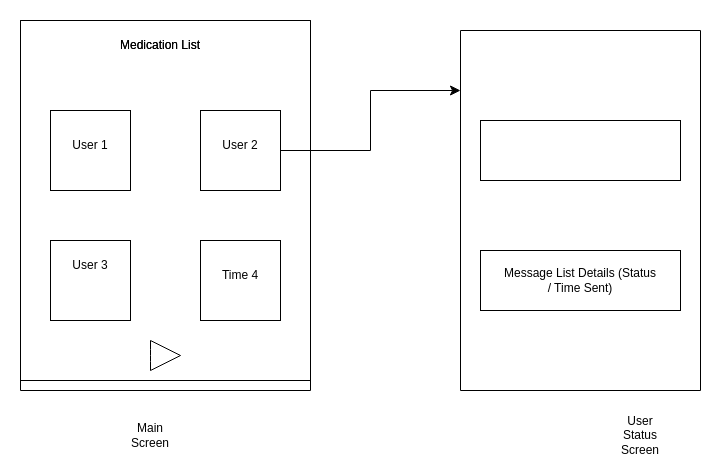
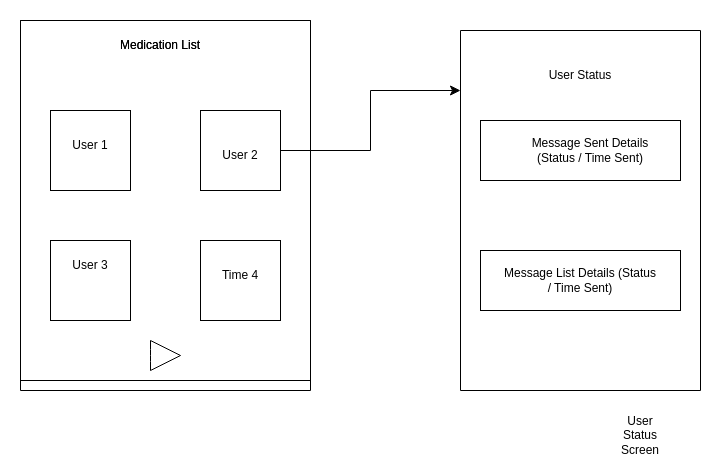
node "User Status": added
node "User 2": moved (241, 146) -> (241, 156)
node "Message Sent Details (Status / Time Sent)": added
node "Main Screen": removed
